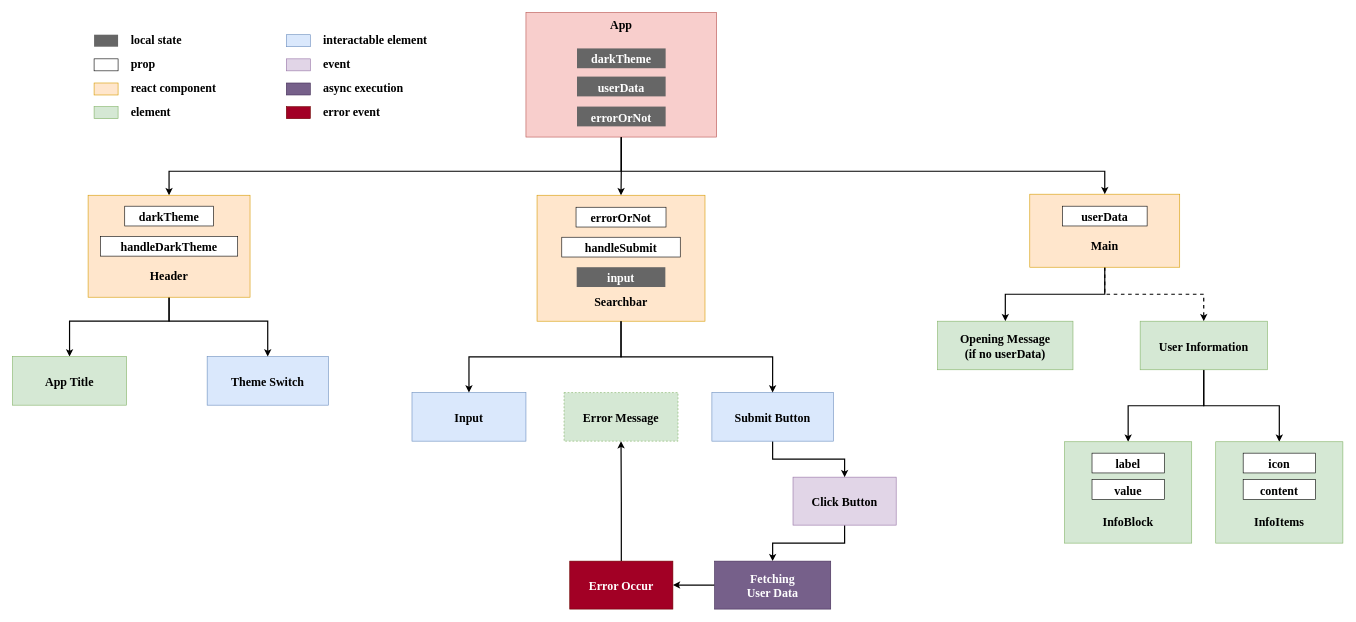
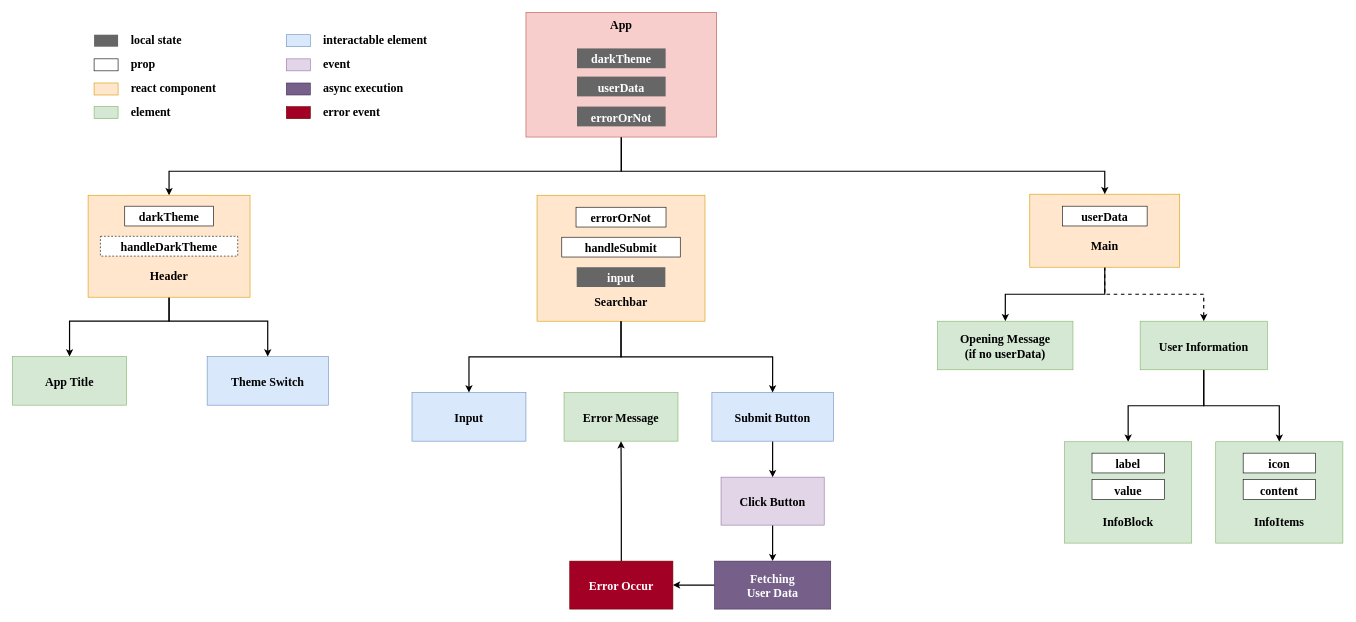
edge "App" -> "Searchbar": removed
node "handleDarkTheme": style solid -> dashed
node "Error Message": style dashed -> solid
node "Click Button": moved (845, 501) -> (773, 501)
